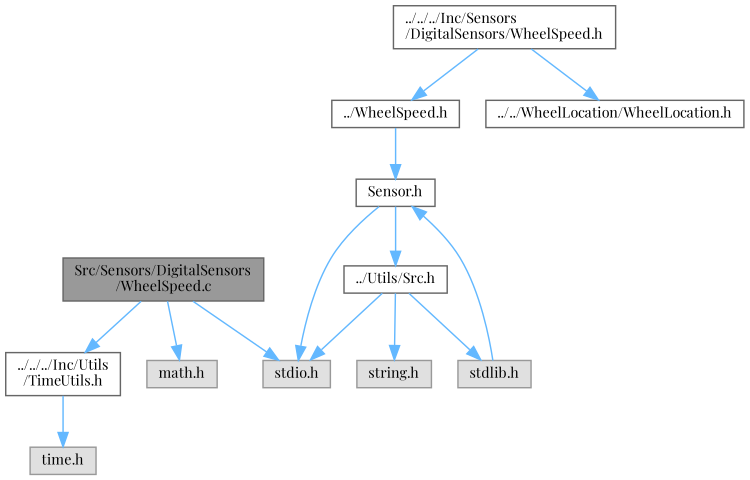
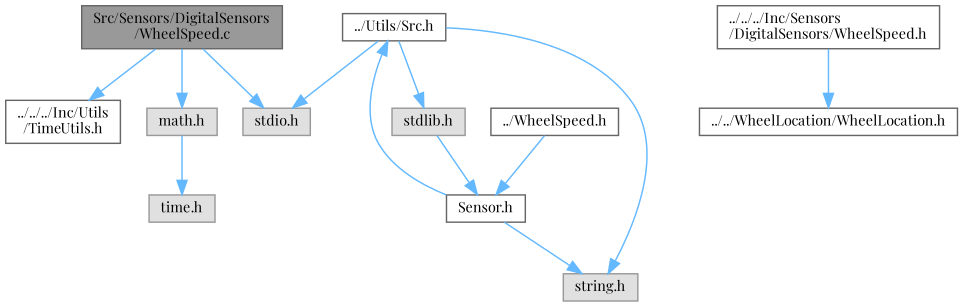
edge "../../../Inc/Sensors /DigitalSensors/WheelSpeed.h" -> "../WheelSpeed.h": removed
edge "Sensor.h" -> "stdio.h": now "Sensor.h" -> "string.h"
edge "../../../Inc/Utils /TimeUtils.h" -> "time.h": now "math.h" -> "time.h"
